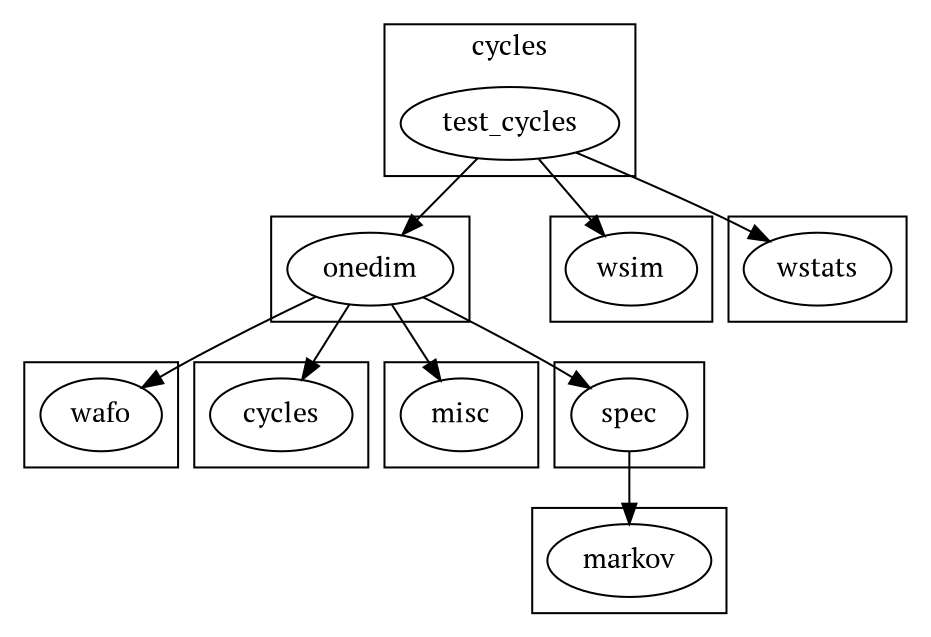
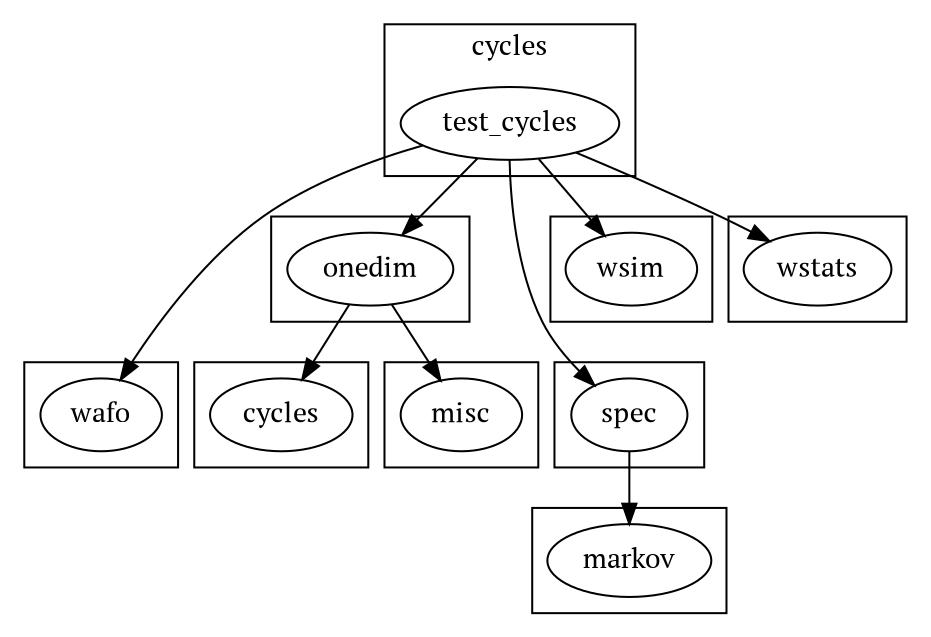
edge "onedim" -> "wafo": now "test_cycles" -> "wafo"
edge "onedim" -> "spec": now "test_cycles" -> "spec"
